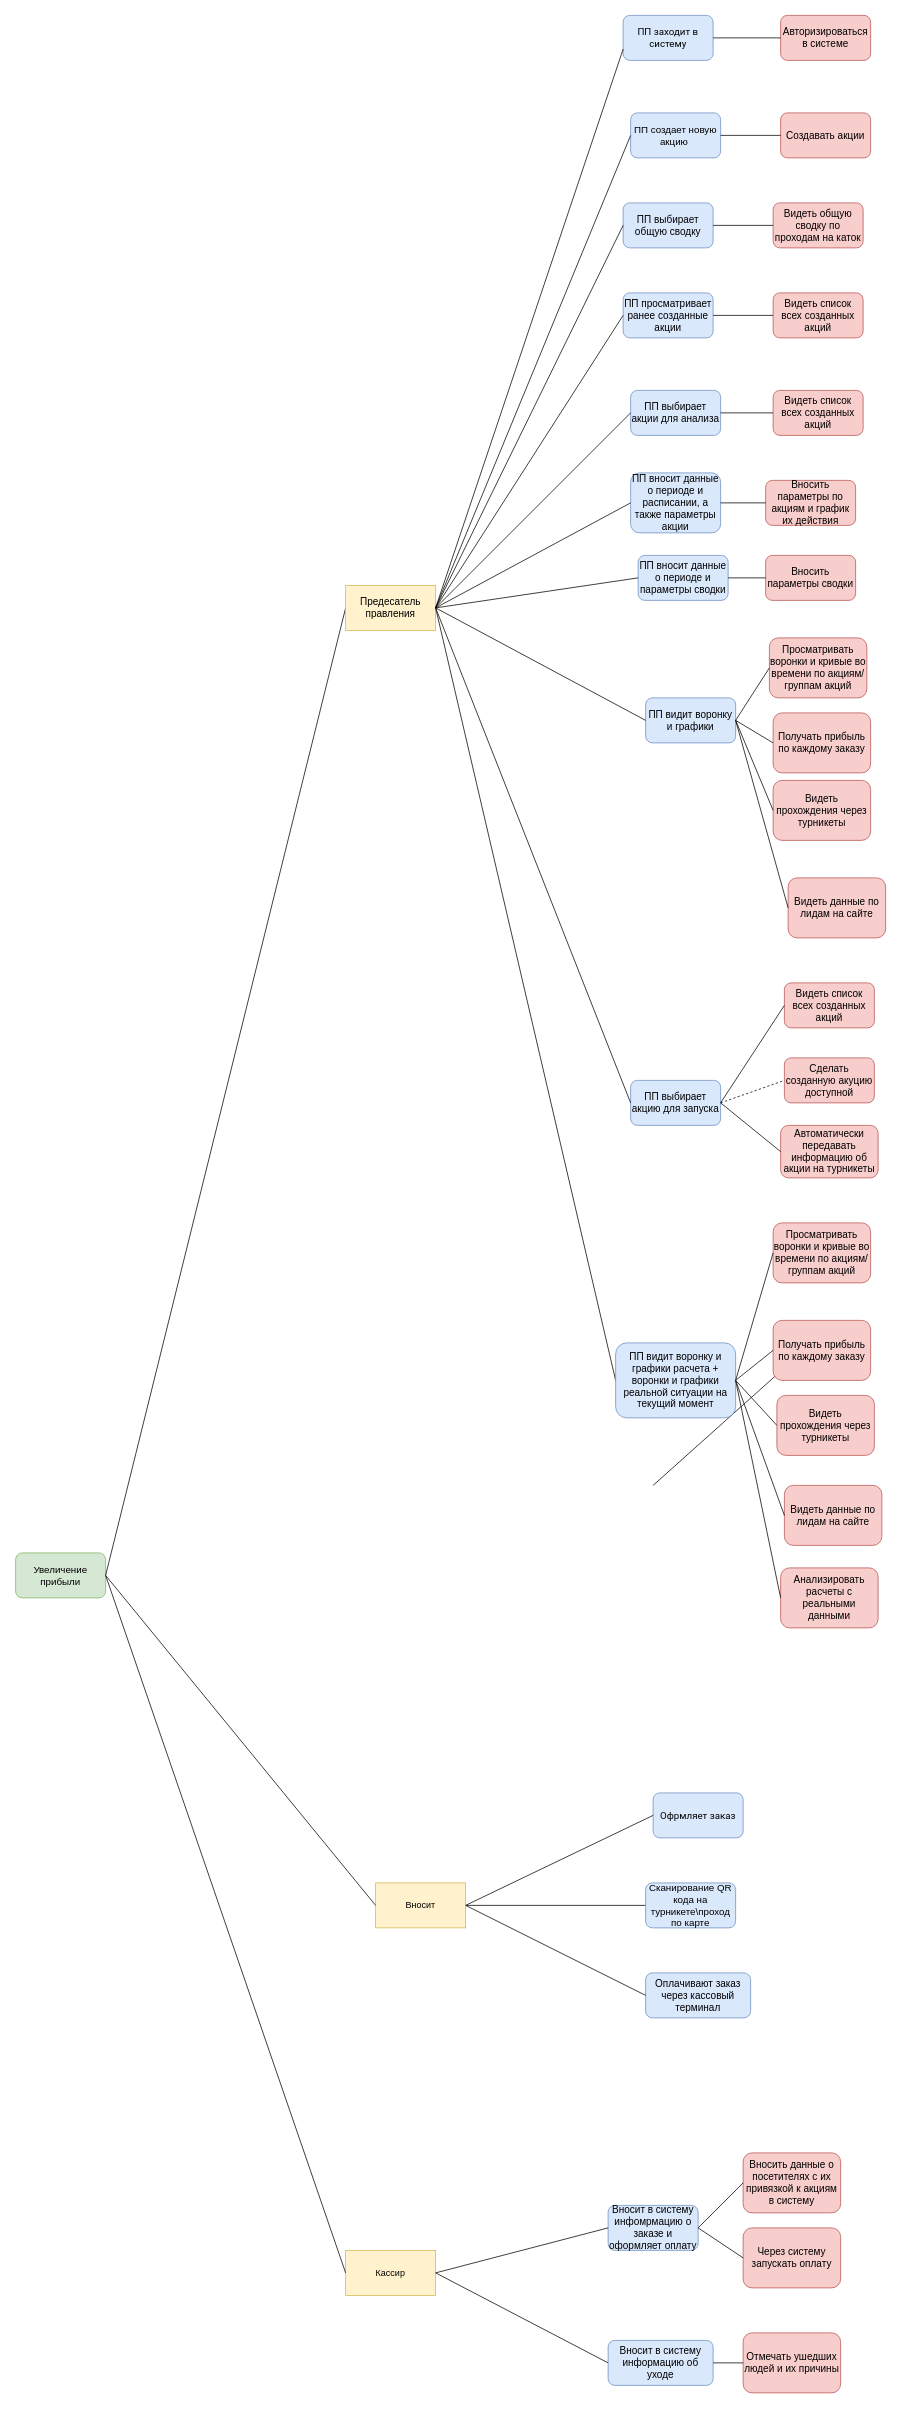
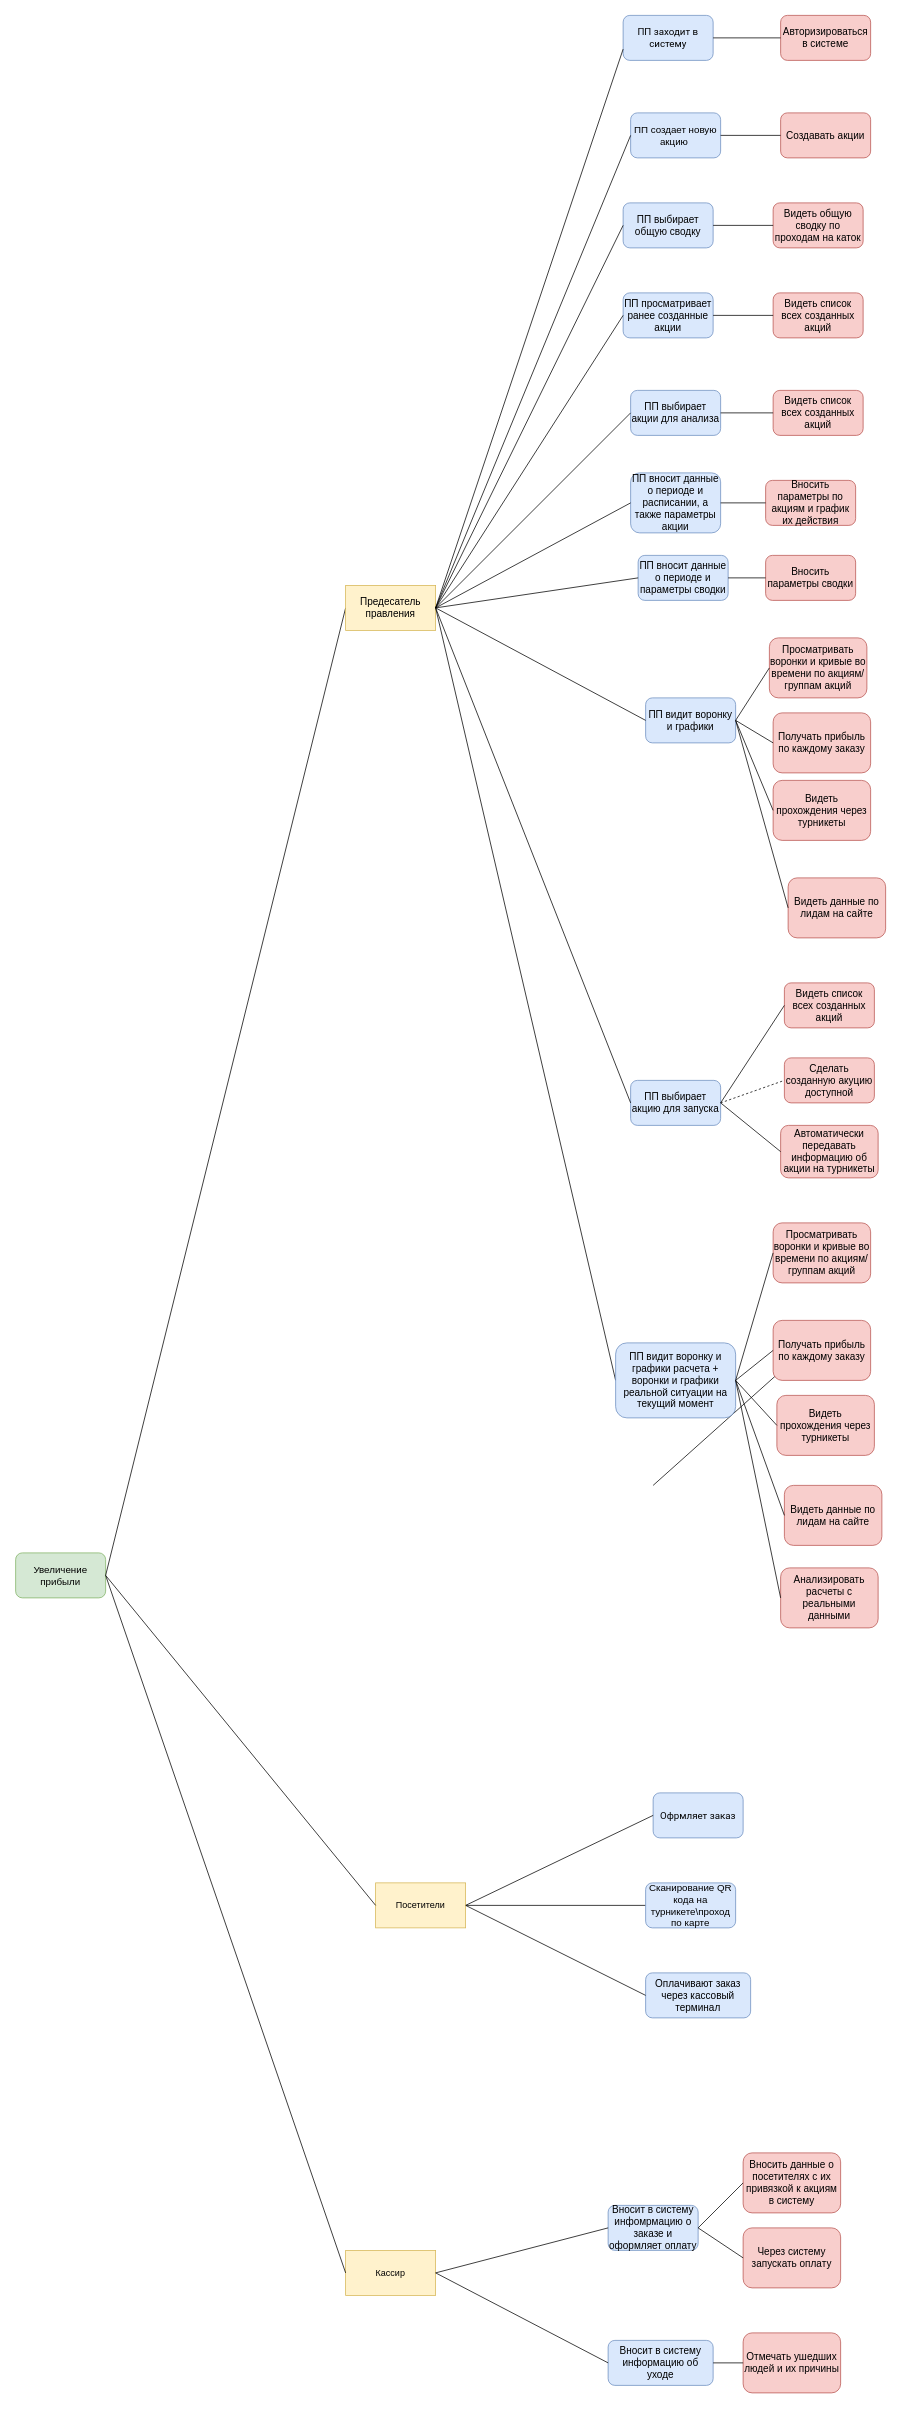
node "Вносит": label "Вносит" -> "Посетители"
